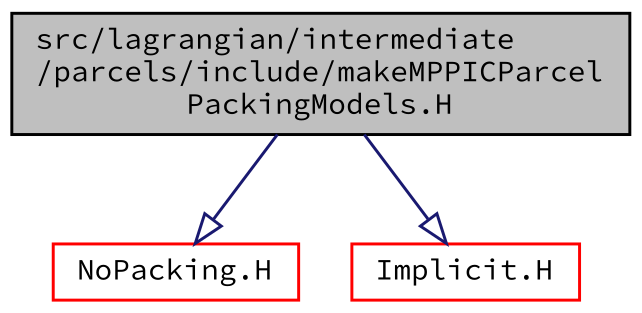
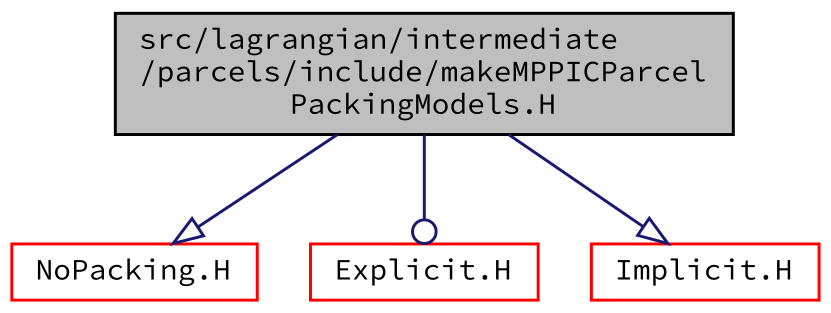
node "Explicit.H": added
